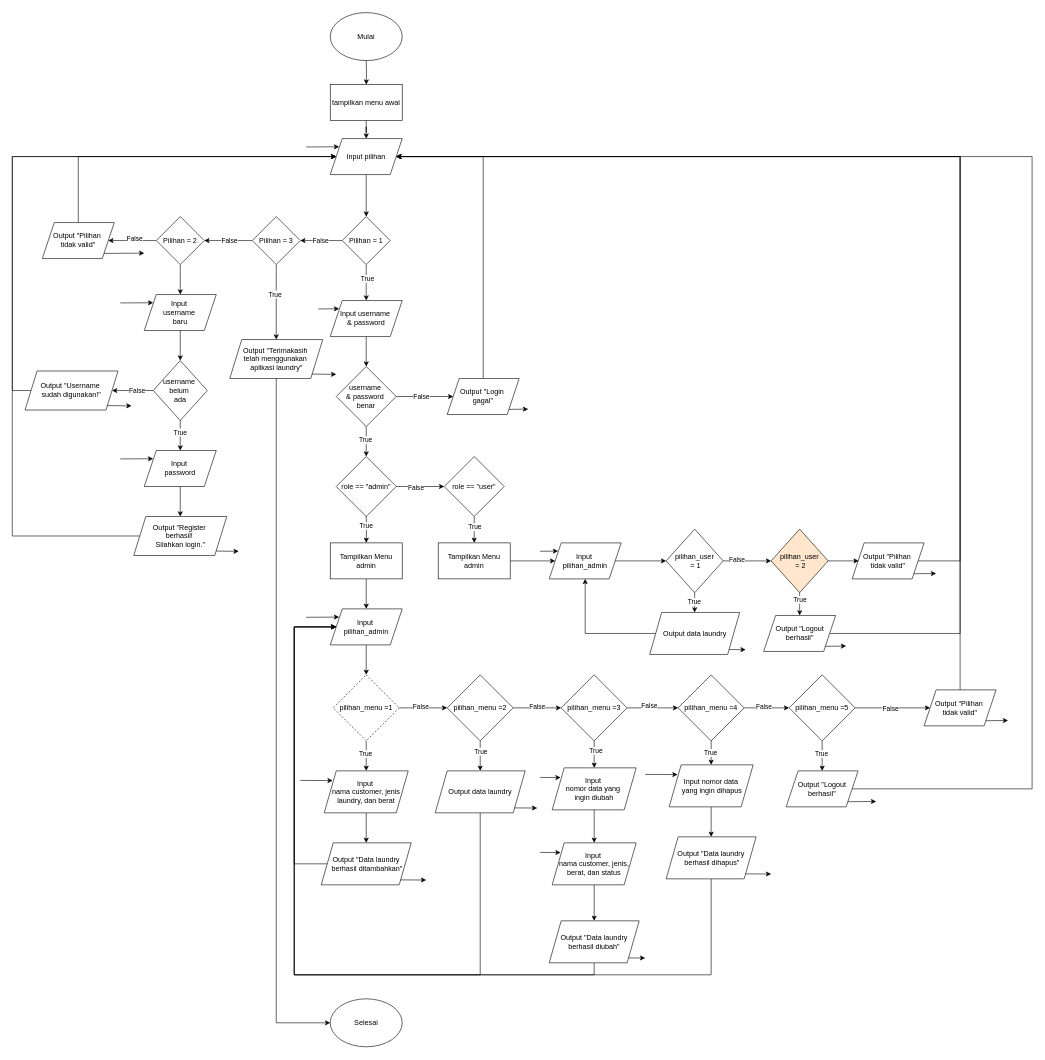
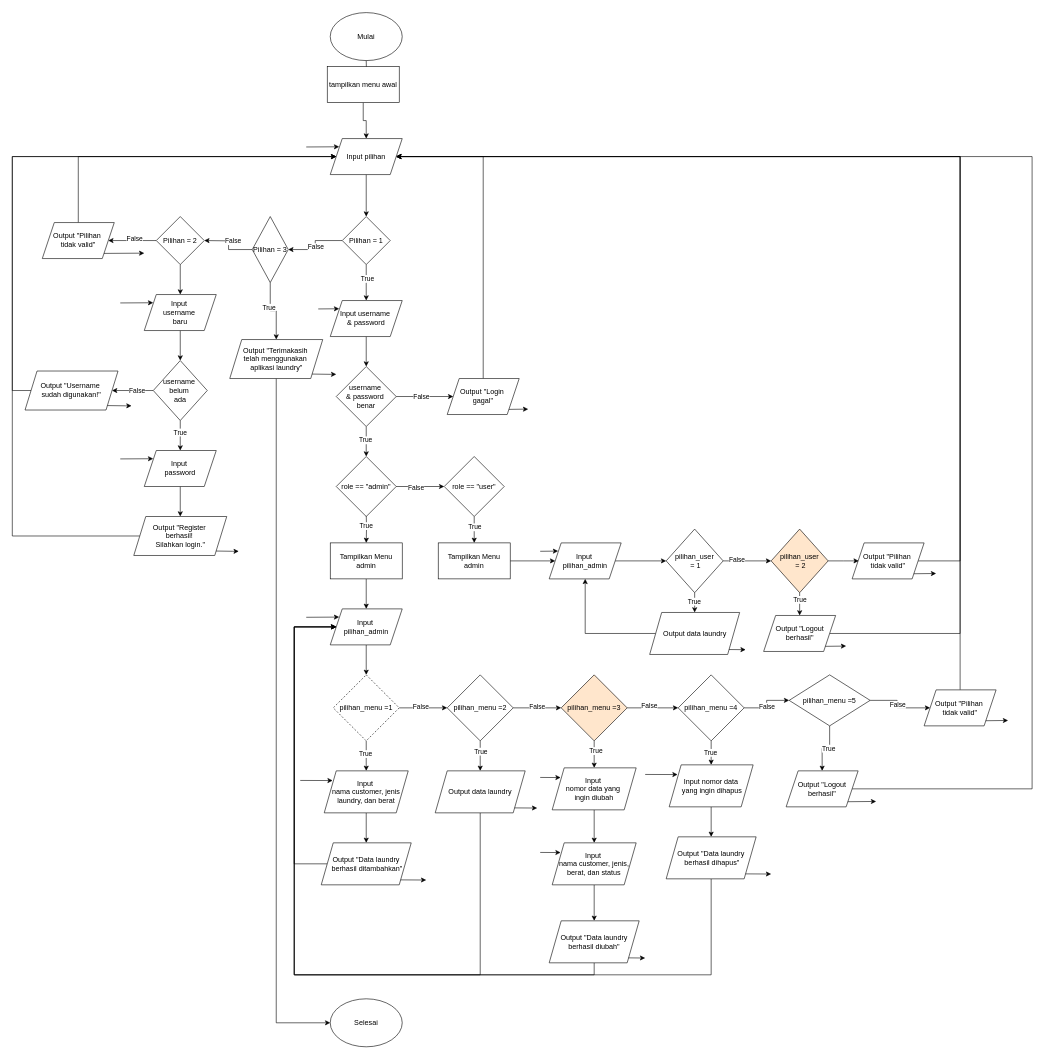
node "tampilkan menu awal": moved (366, 102) -> (363, 84)
node "Pilihan = 3": size 48x48 -> 36x66
node "pilihan_menu =3": fillcolor #ffffff -> #ffe6cc
node "pilihan_menu =5": size 66x66 -> 81x51
